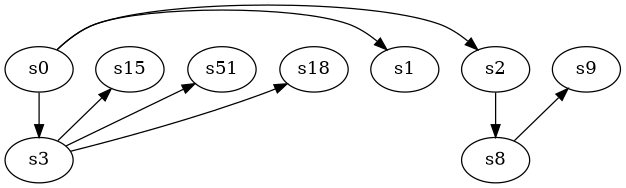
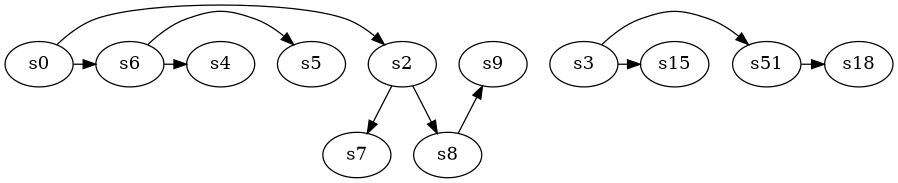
node "s4": added
node "s5": added
node "s1": label "s1" -> "s6"
edge "s0" -> "s3": removed
edge "s3" -> "s18": now "s51" -> "s18"
node "s7": added
